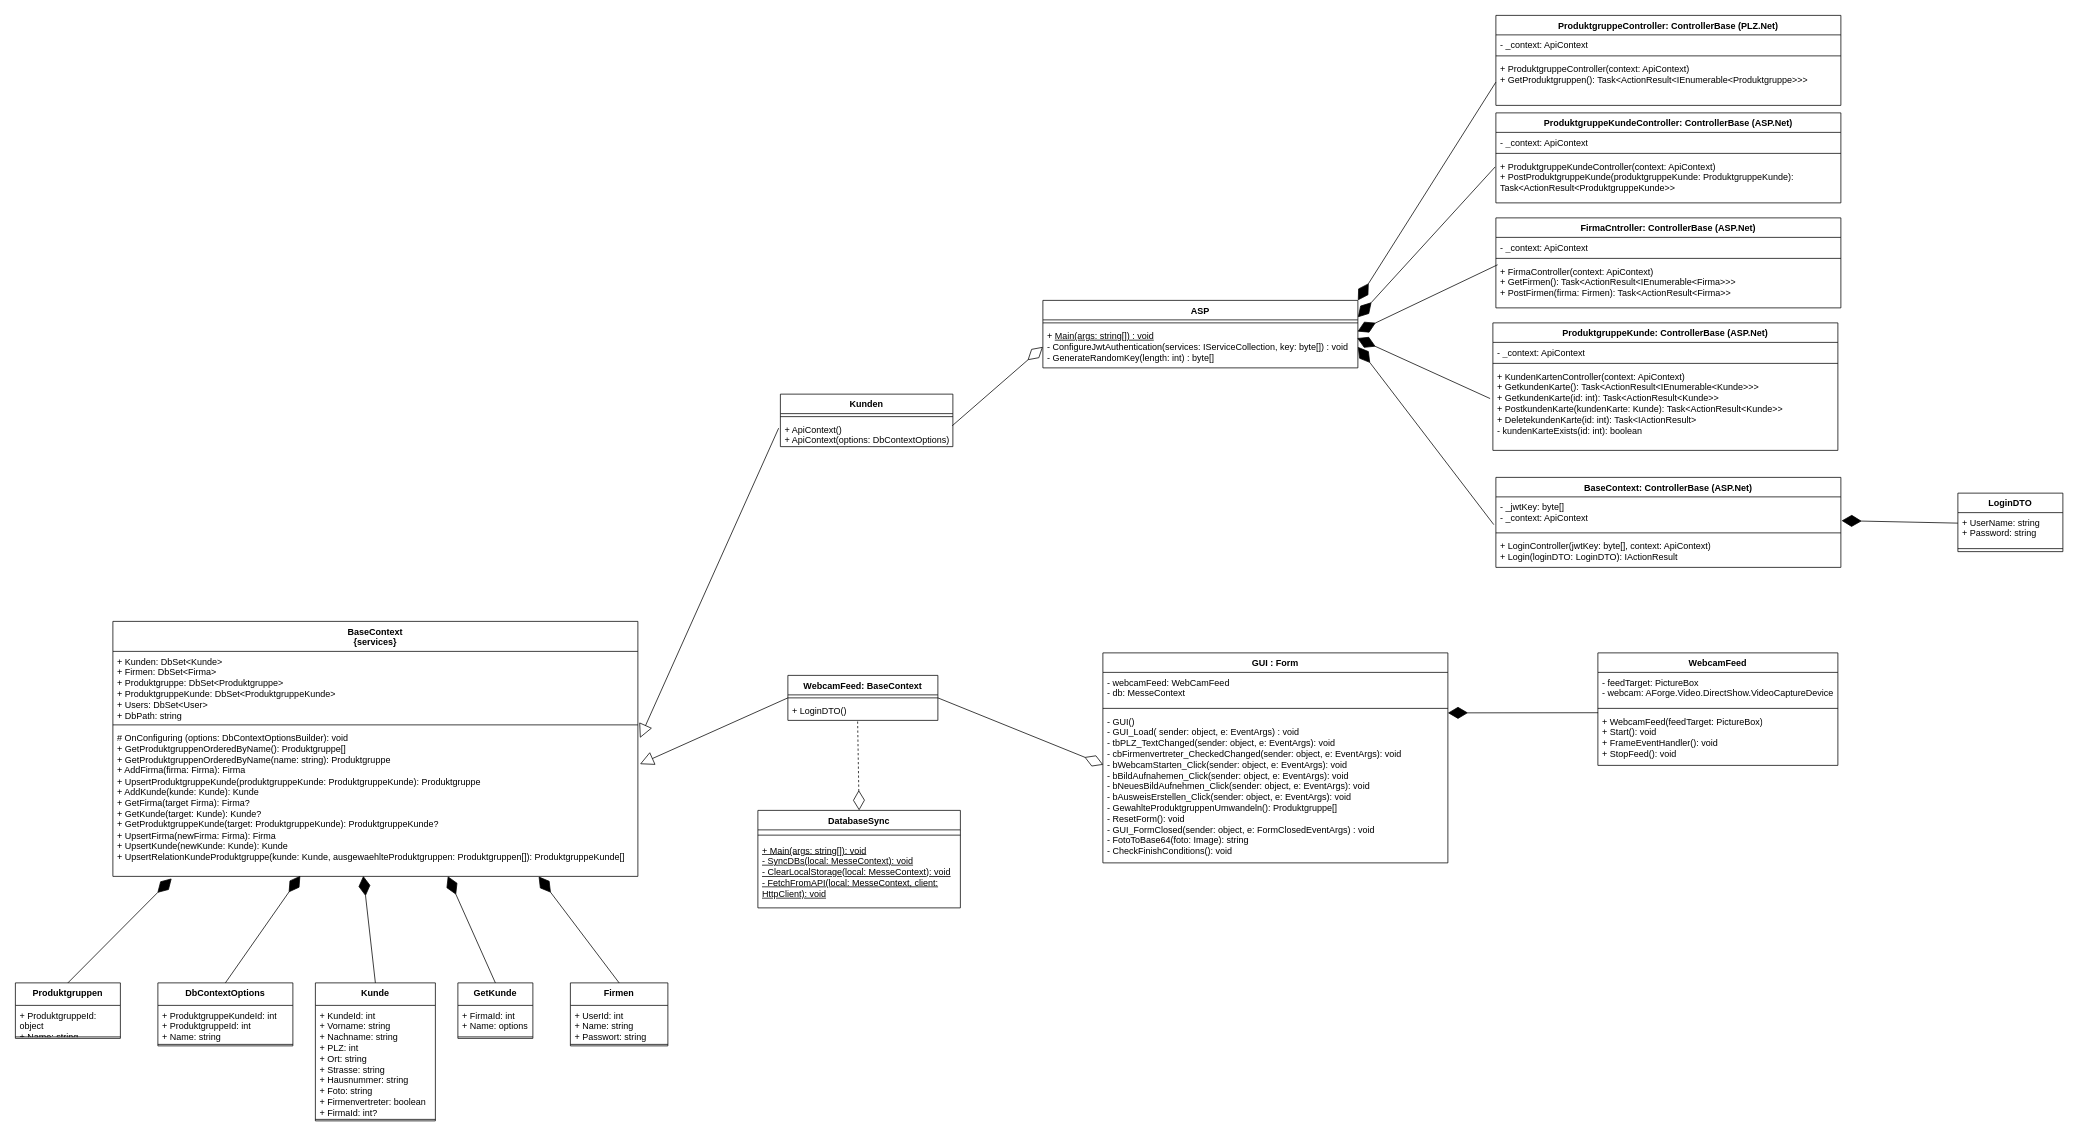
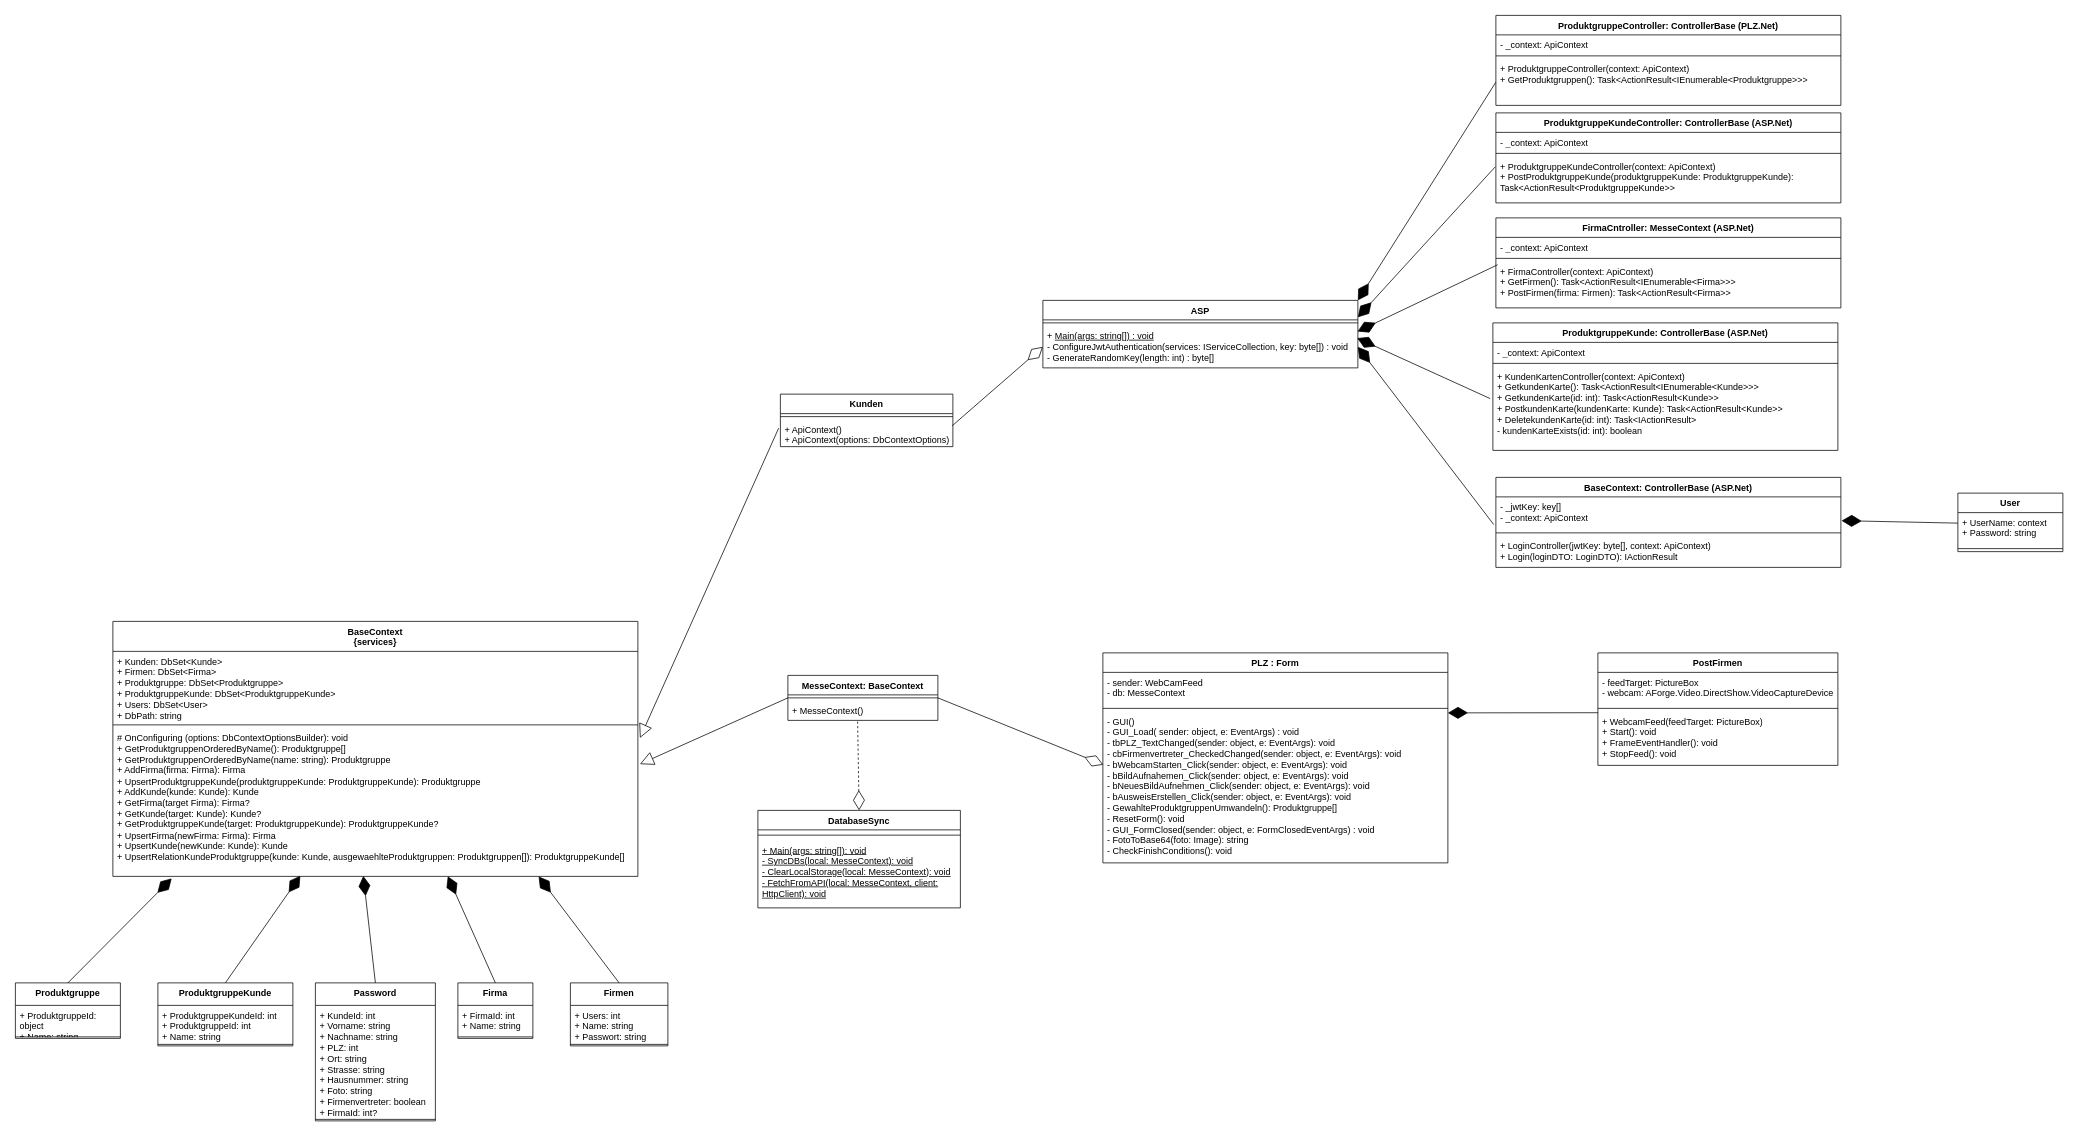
node "FirmaCntroller: ControllerBase (ASP.Net)": label "FirmaCntroller: ControllerBase (ASP.Net)" -> "FirmaCntroller: MesseContext (ASP.Net)"
node "LoginDTO": label "LoginDTO" -> "User"
node "- _jwtKey: byte[] - _context: ApiContext": label "- _jwtKey: byte[] - _context: ApiContext" -> "- _jwtKey: key[] - _context: ApiContext"
node "+ UserName: string + Password: string": label "+ UserName: string + Password: string" -> "+ UserName: context + Password: string"
node "GUI : Form": label "GUI : Form" -> "PLZ : Form"
node "WebcamFeed": label "WebcamFeed" -> "PostFirmen"
node "WebcamFeed: BaseContext": label "WebcamFeed: BaseContext" -> "MesseContext: BaseContext"
node "- webcamFeed: WebCamFeed - db: MesseContext": label "- webcamFeed: WebCamFeed - db: MesseContext" -> "- sender: WebCamFeed - db: MesseContext"
node "+ LoginDTO()": label "+ LoginDTO()" -> "+ MesseContext()"
node "Produktgruppen": label "Produktgruppen" -> "Produktgruppe"
node "DbContextOptions": label "DbContextOptions" -> "ProduktgruppeKunde"
node "Kunde": label "Kunde" -> "Password"
node "GetKunde": label "GetKunde" -> "Firma"
node "+ FirmaId: int + Name: options": label "+ FirmaId: int + Name: options" -> "+ FirmaId: int + Name: string"
node "+ UserId: int + Name: string + Passwort: string": label "+ UserId: int + Name: string + Passwort: string" -> "+ Users: int + Name: string + Passwort: string"
